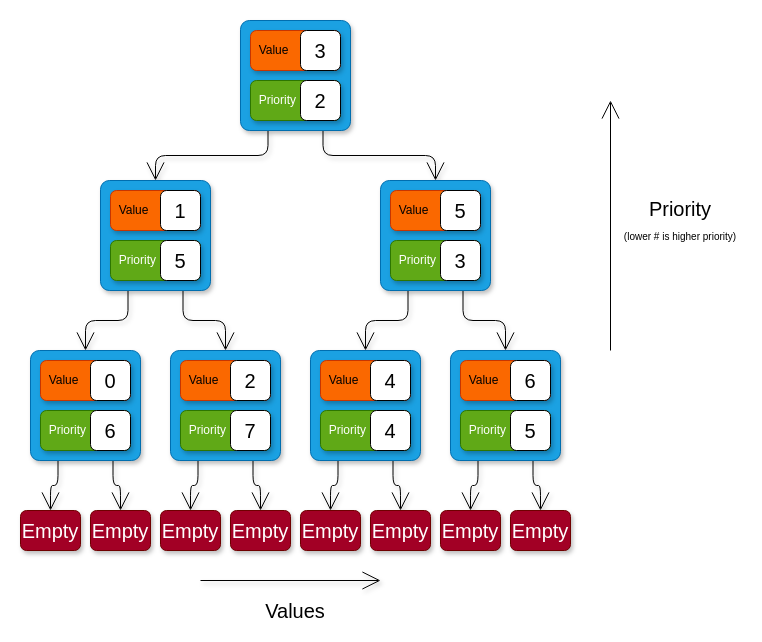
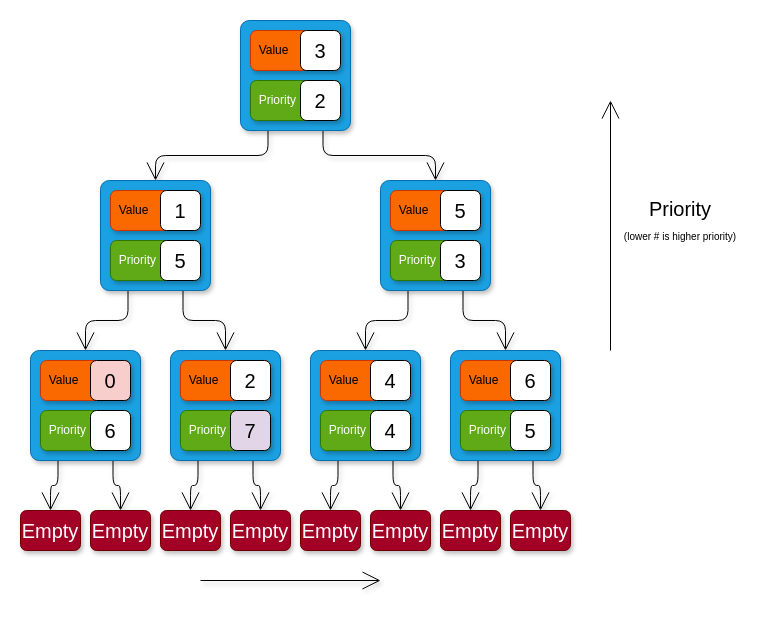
node "0": fillcolor #ffffff -> #f8cecc
node "7": fillcolor #ffffff -> #e1d5e7
node "Values": removed
